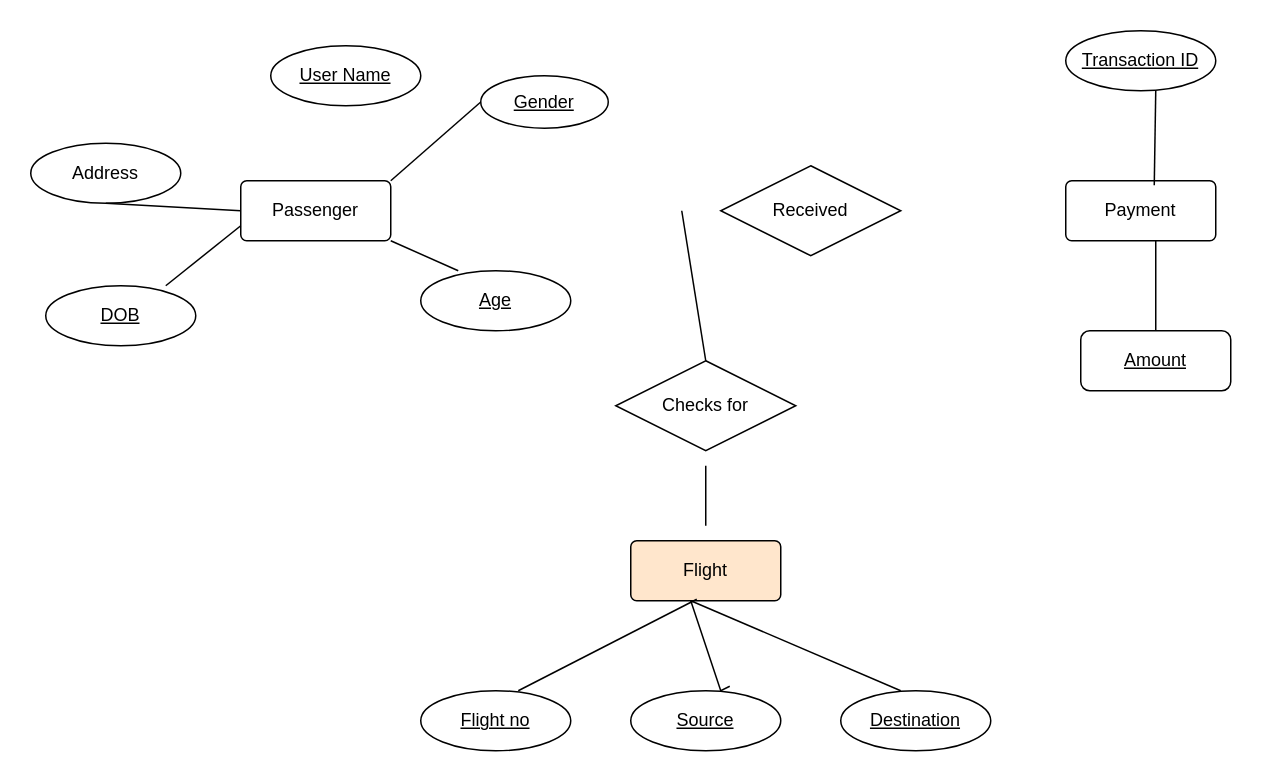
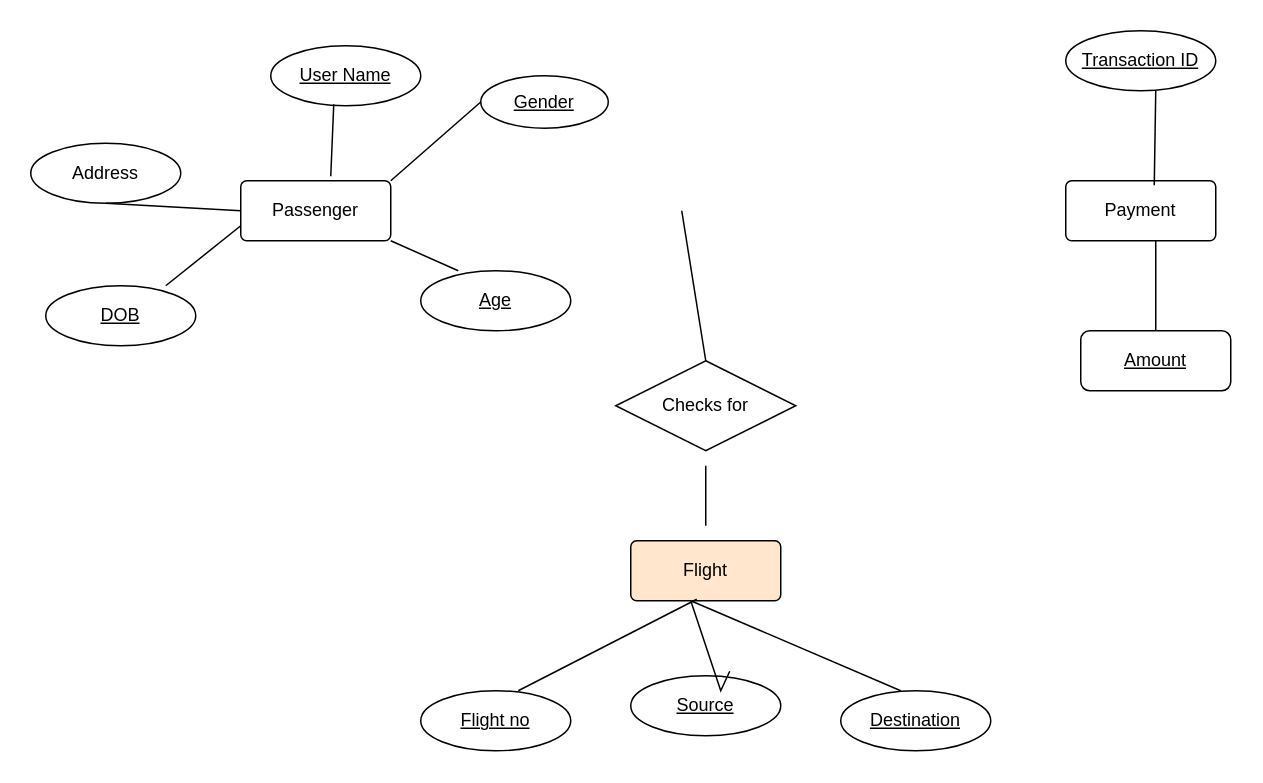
edge "User Name" -- "Passenger": added
node "Received": removed
node "Source": moved (706, 721) -> (706, 706)
